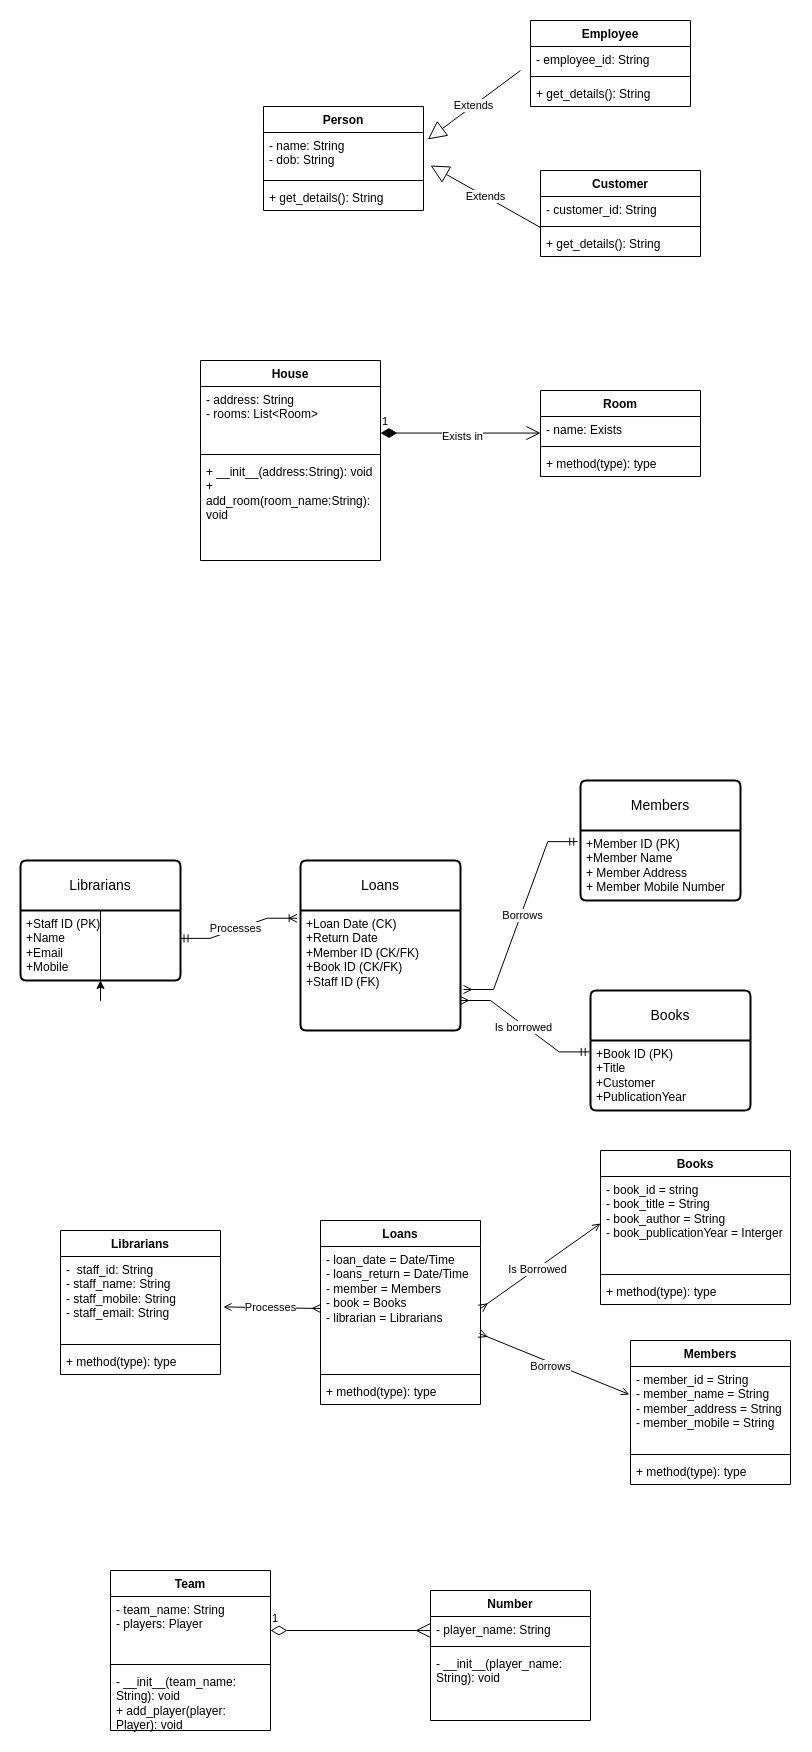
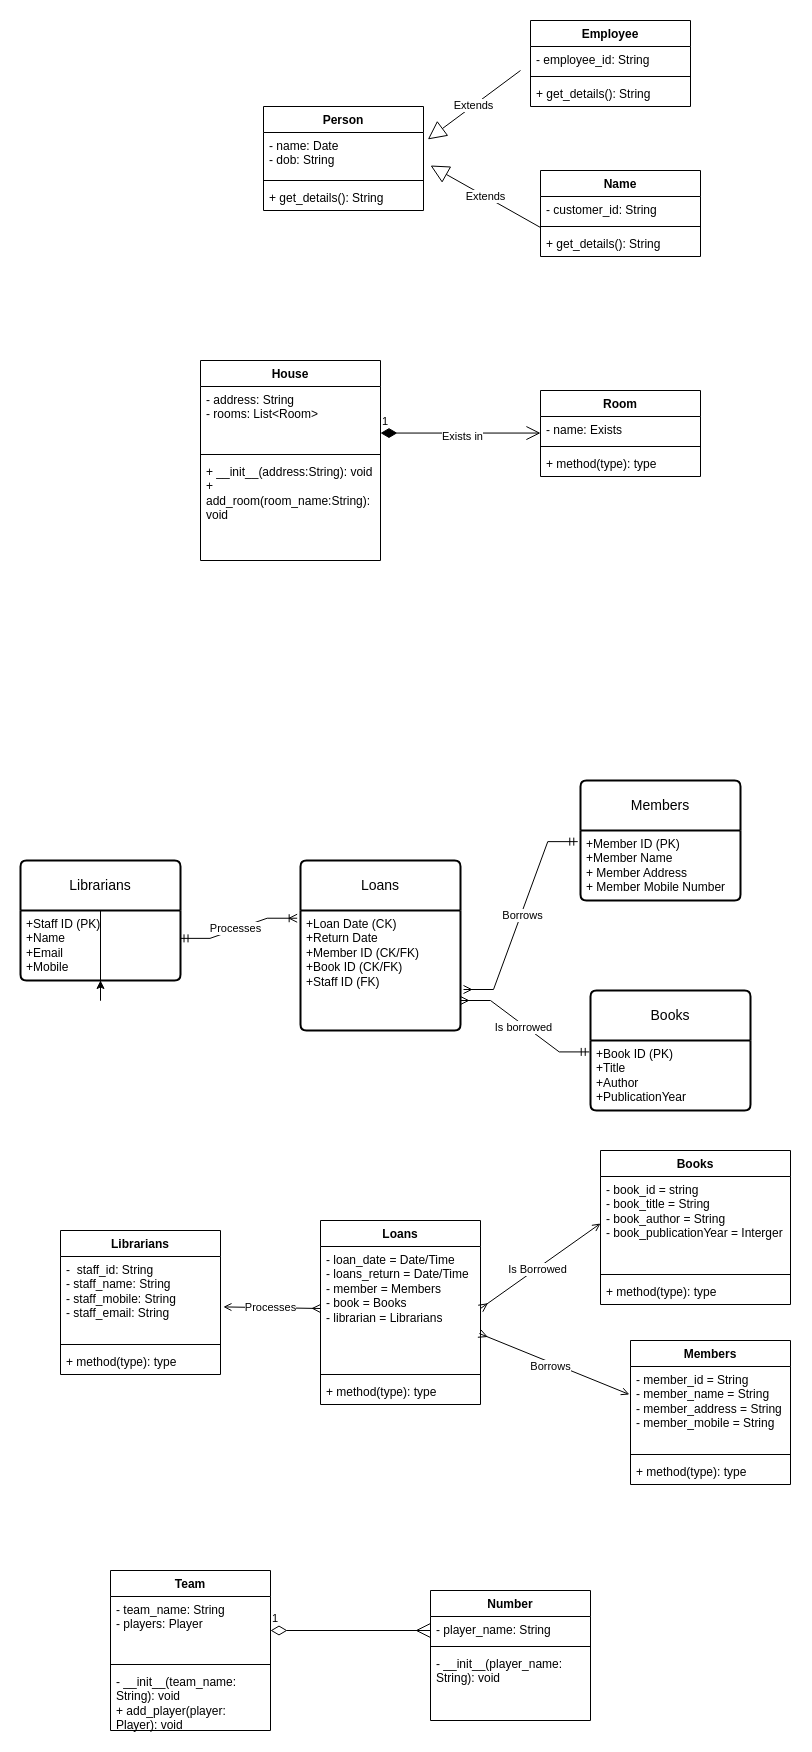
node "- name: String - dob: String": label "- name: String - dob: String" -> "- name: Date - dob: String"
node "Customer": label "Customer" -> "Name"
node "+Book ID (PK) +Title +Customer +PublicationYear": label "+Book ID (PK) +Title +Customer +PublicationYear" -> "+Book ID (PK) +Title +Author +PublicationYear"
